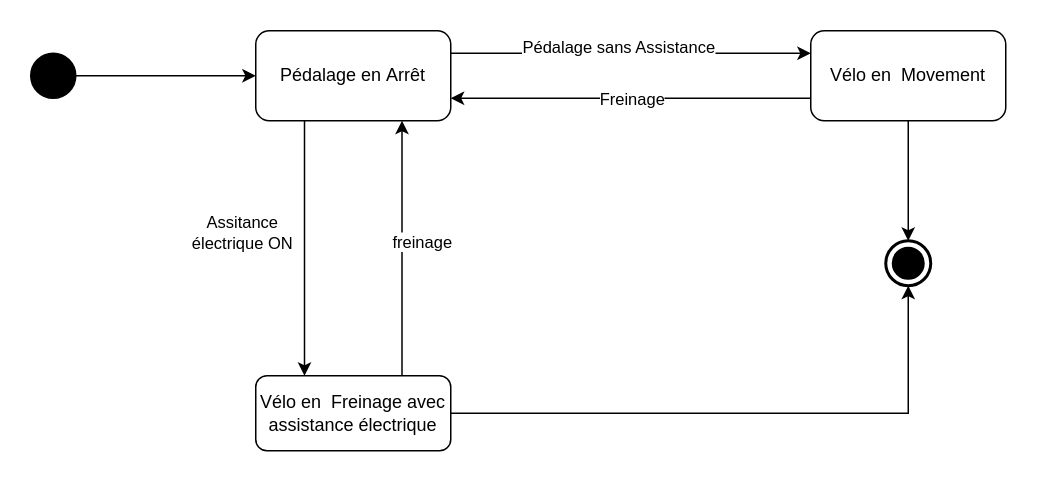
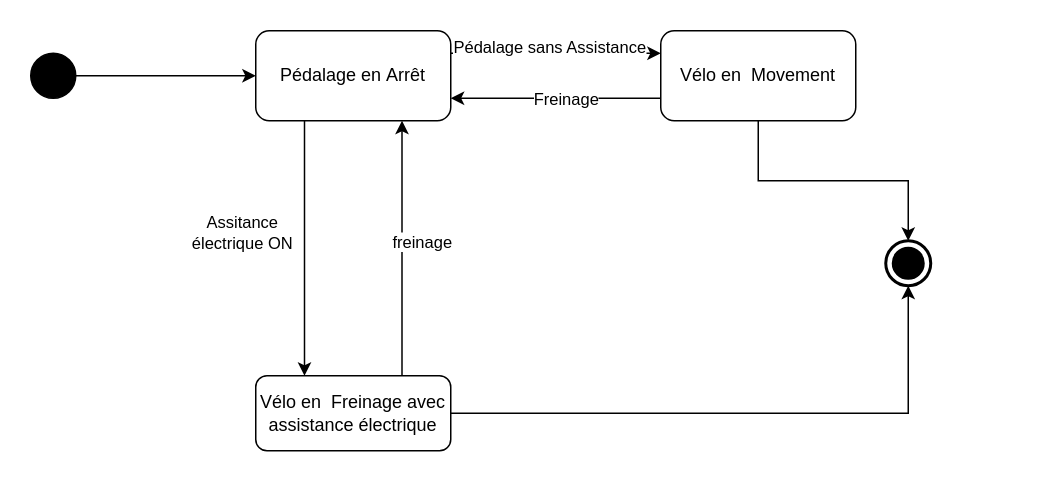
node "Vélo en Movement": moved (908, 76) -> (758, 76)
